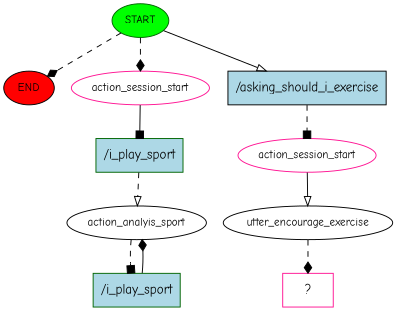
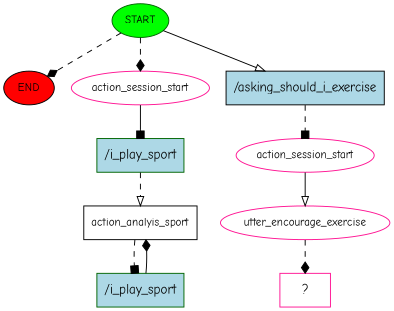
node "action_analyis_sport": shape ellipse -> box
node "utter_encourage_exercise": color black -> deeppink
